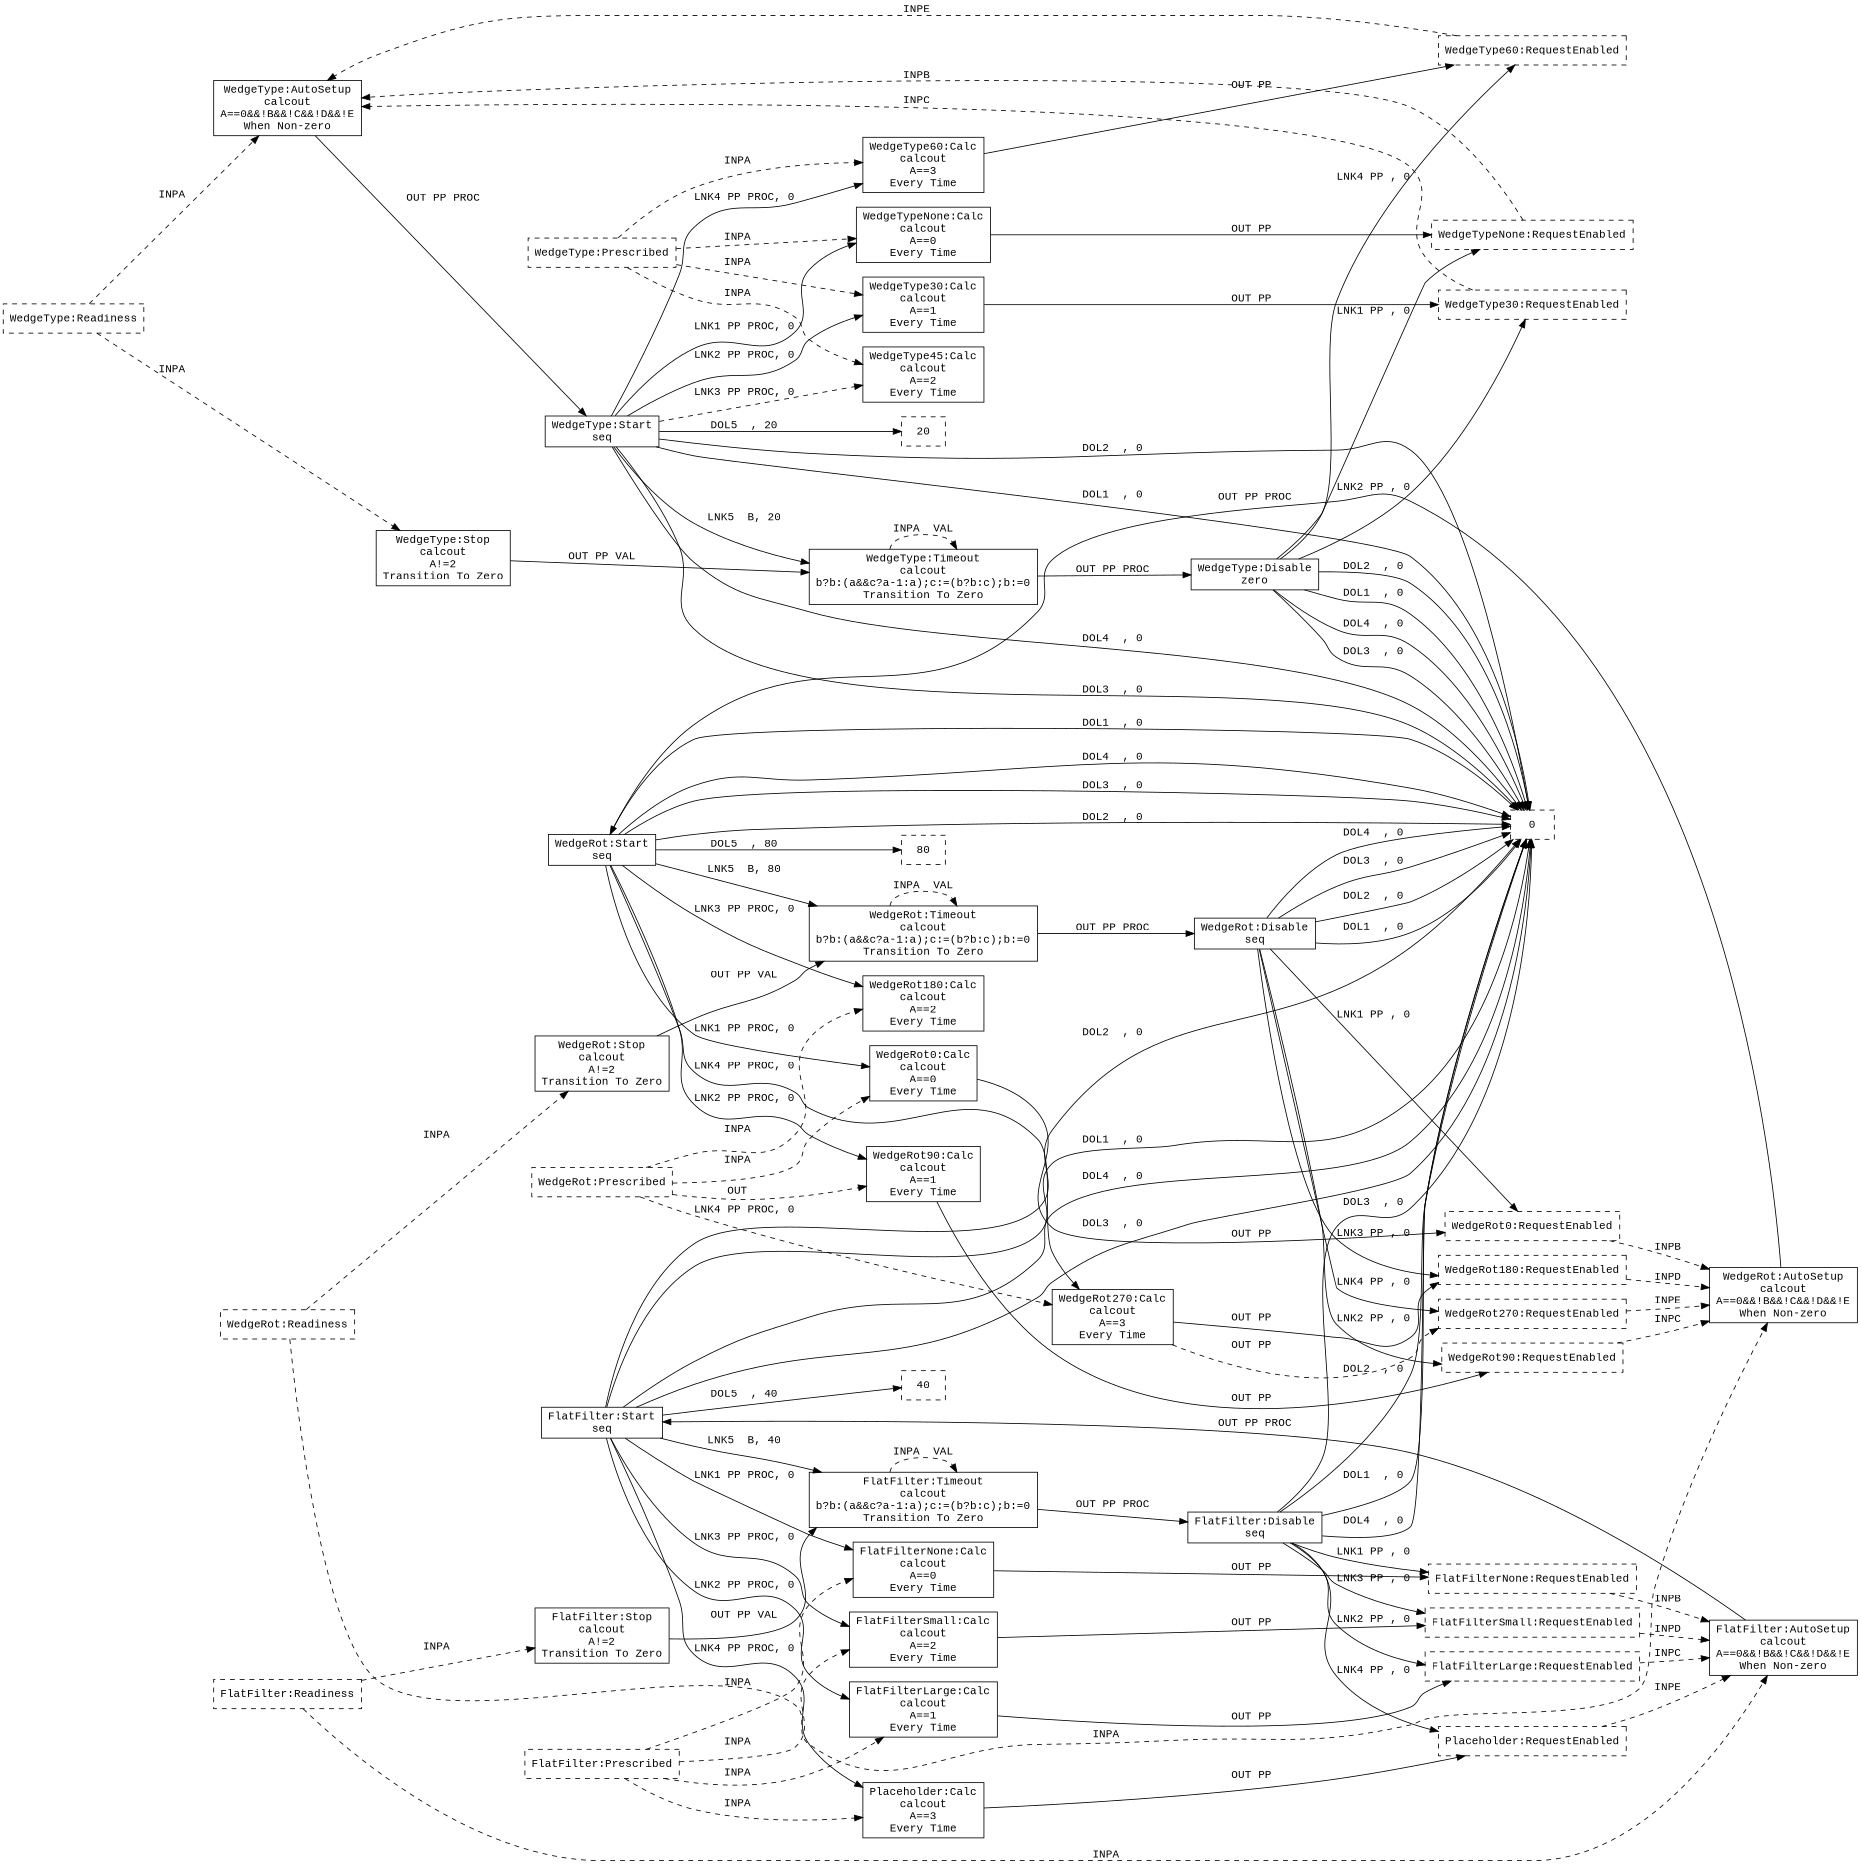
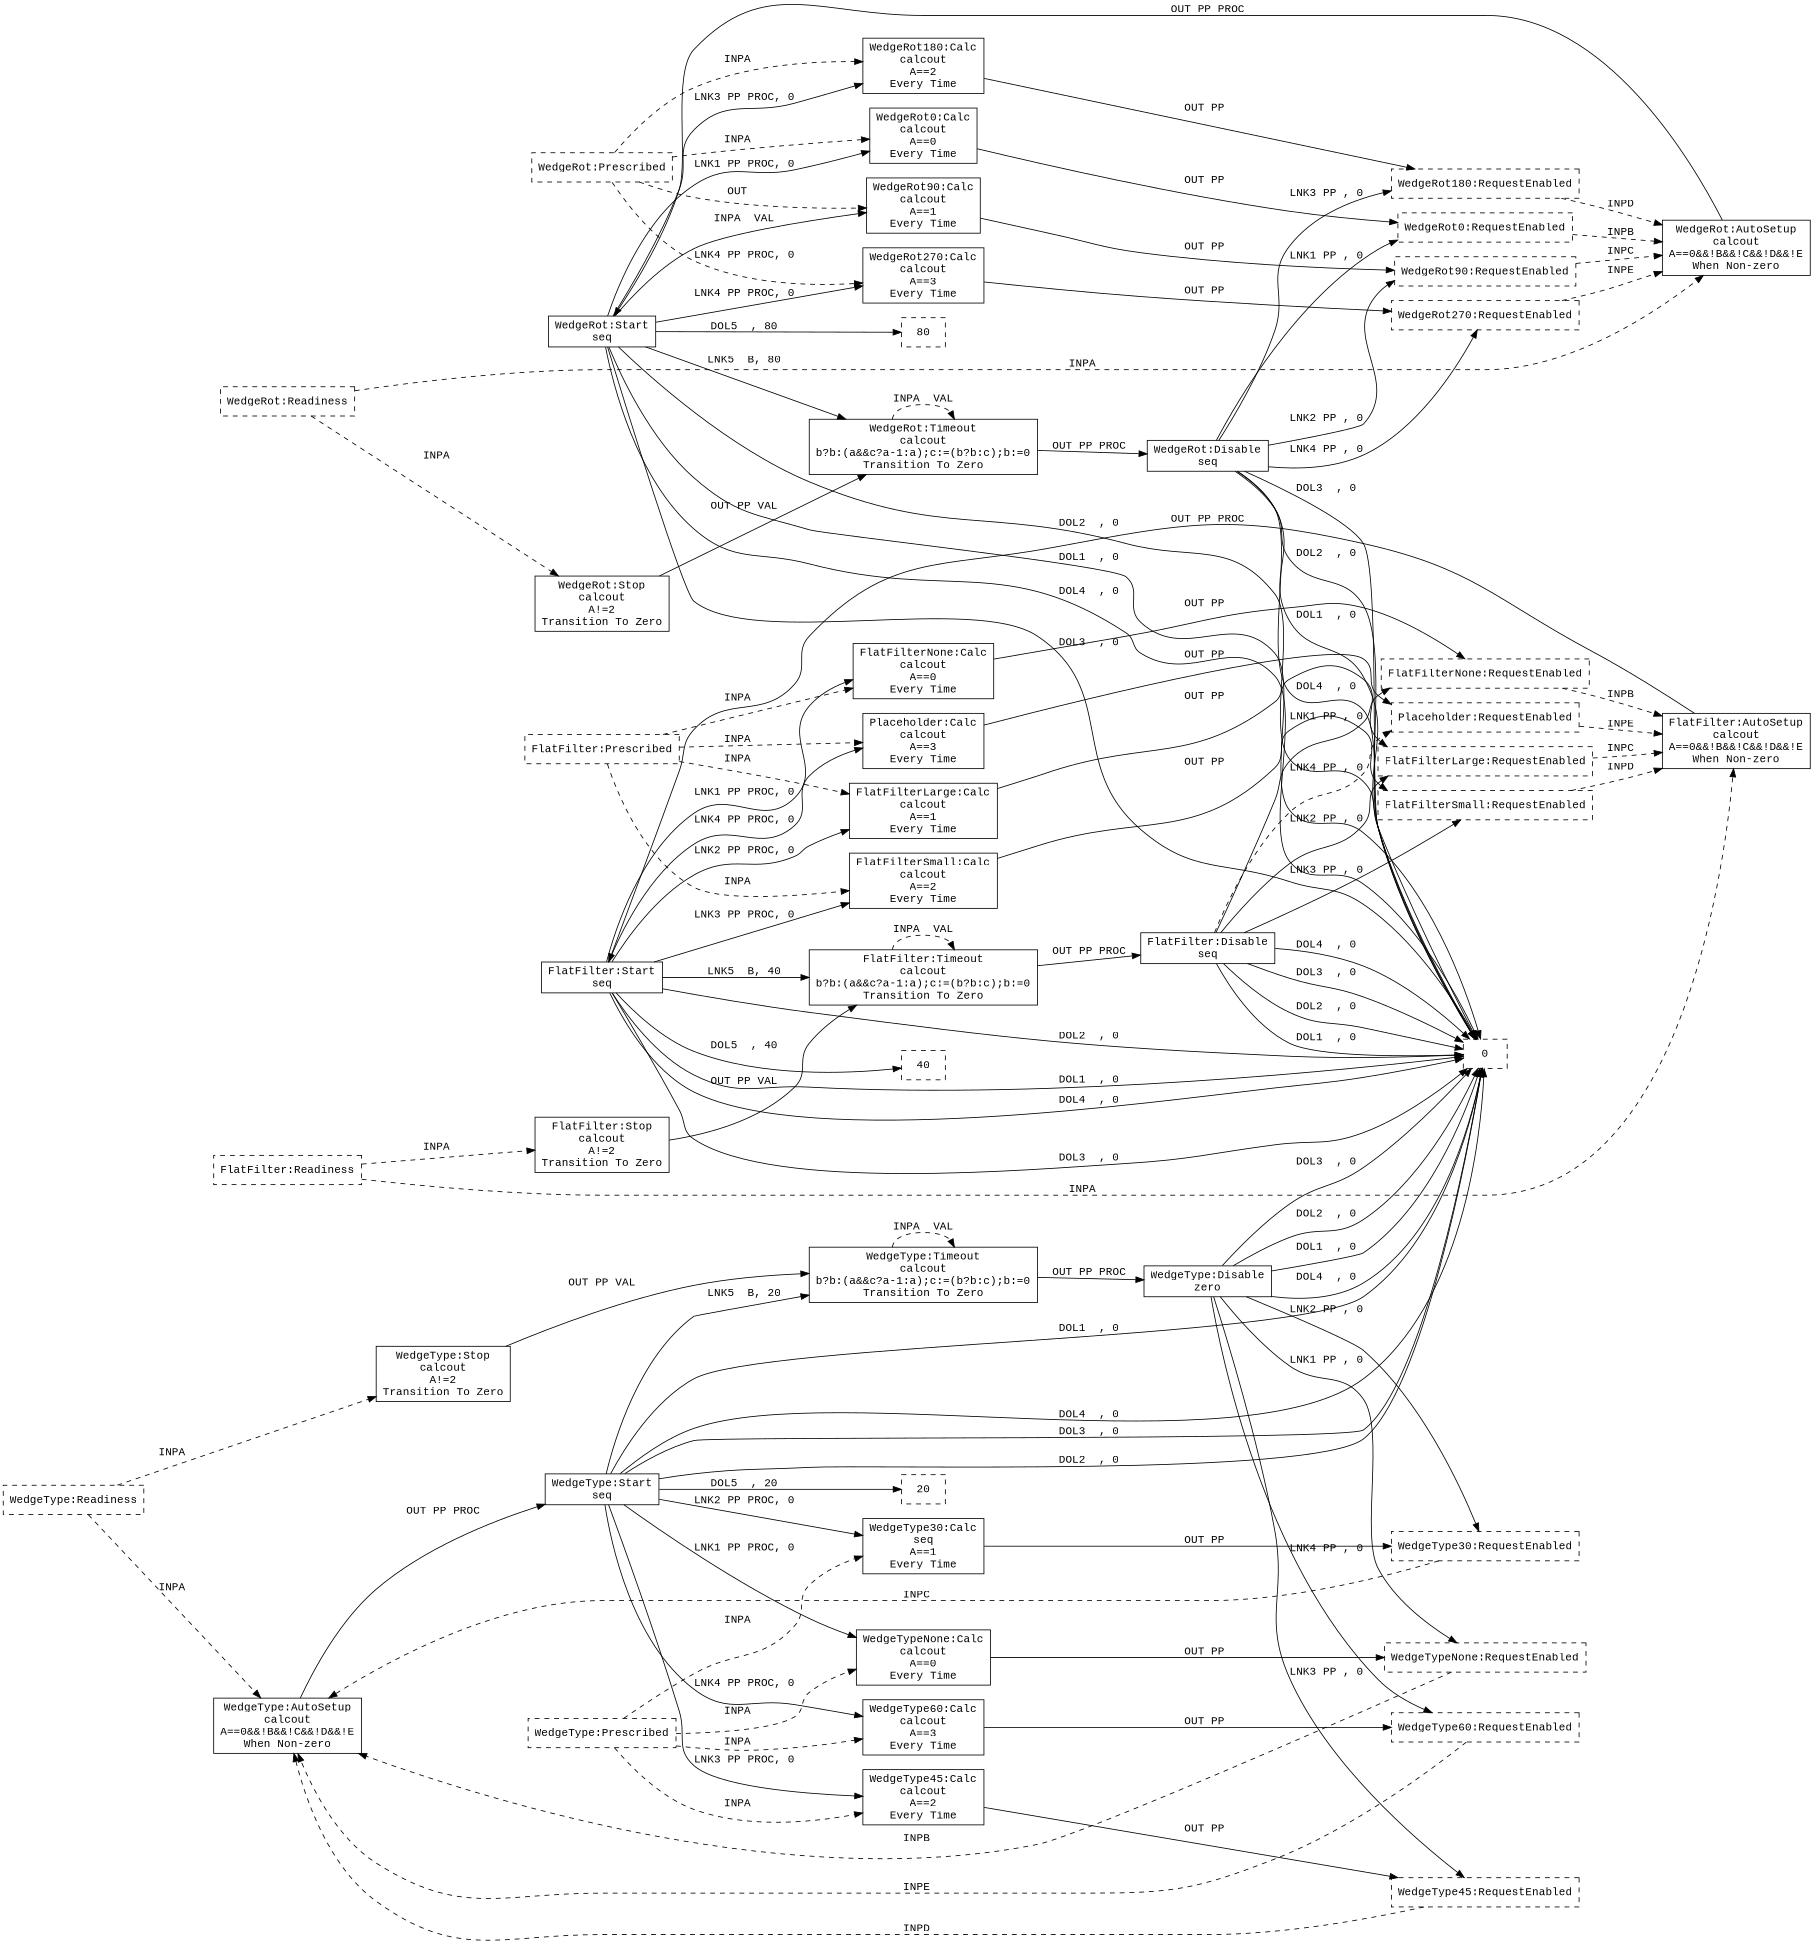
node "WedgeType30:Calc calcout A==1 Every Time": label "WedgeType30:Calc calcout A==1 Every Time" -> "WedgeType30:Calc seq A==1 Every Time"
edge "WedgeType:Start seq" -> "WedgeType45:Calc calcout A==2 Every Time": style dashed -> solid
edge "WedgeRot:Start seq" -> "WedgeRot90:Calc calcout A==1 Every Time": label "LNK2 PP PROC, 0" -> "INPA  VAL"
edge "WedgeRot270:Calc calcout A==3 Every Time" -> "WedgeRot180:RequestEnabled": now "WedgeRot180:Calc calcout A==2 Every Time" -> "WedgeRot180:RequestEnabled"
edge "WedgeRot270:Calc calcout A==3 Every Time" -> "WedgeRot270:RequestEnabled": style dashed -> solid
edge "FlatFilter:Disable seq" -> "Placeholder:RequestEnabled": style solid -> dashed
node "WedgeType45:RequestEnabled": added
